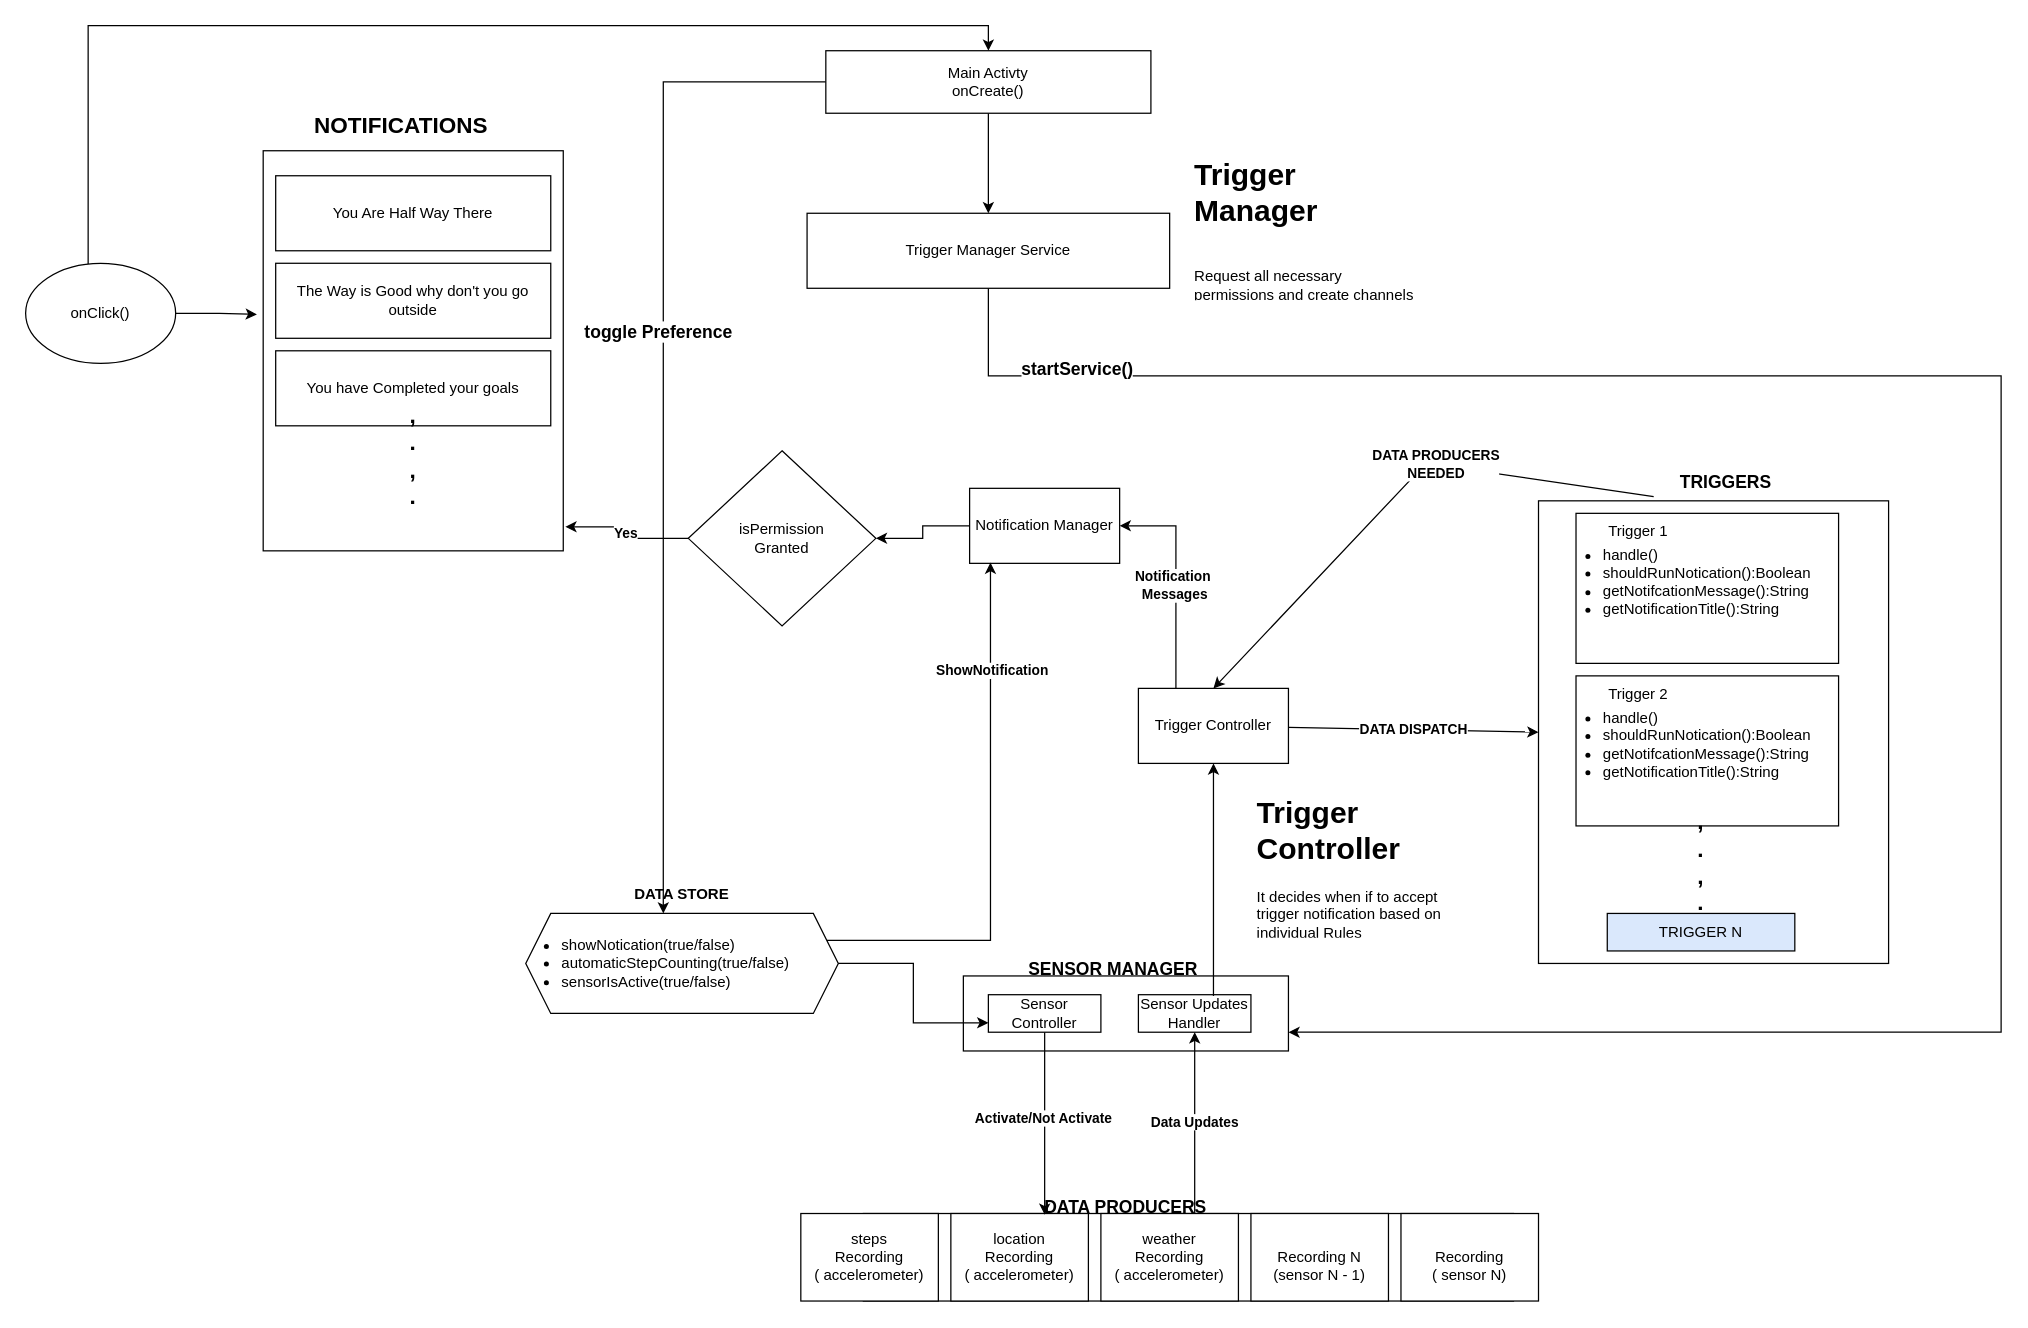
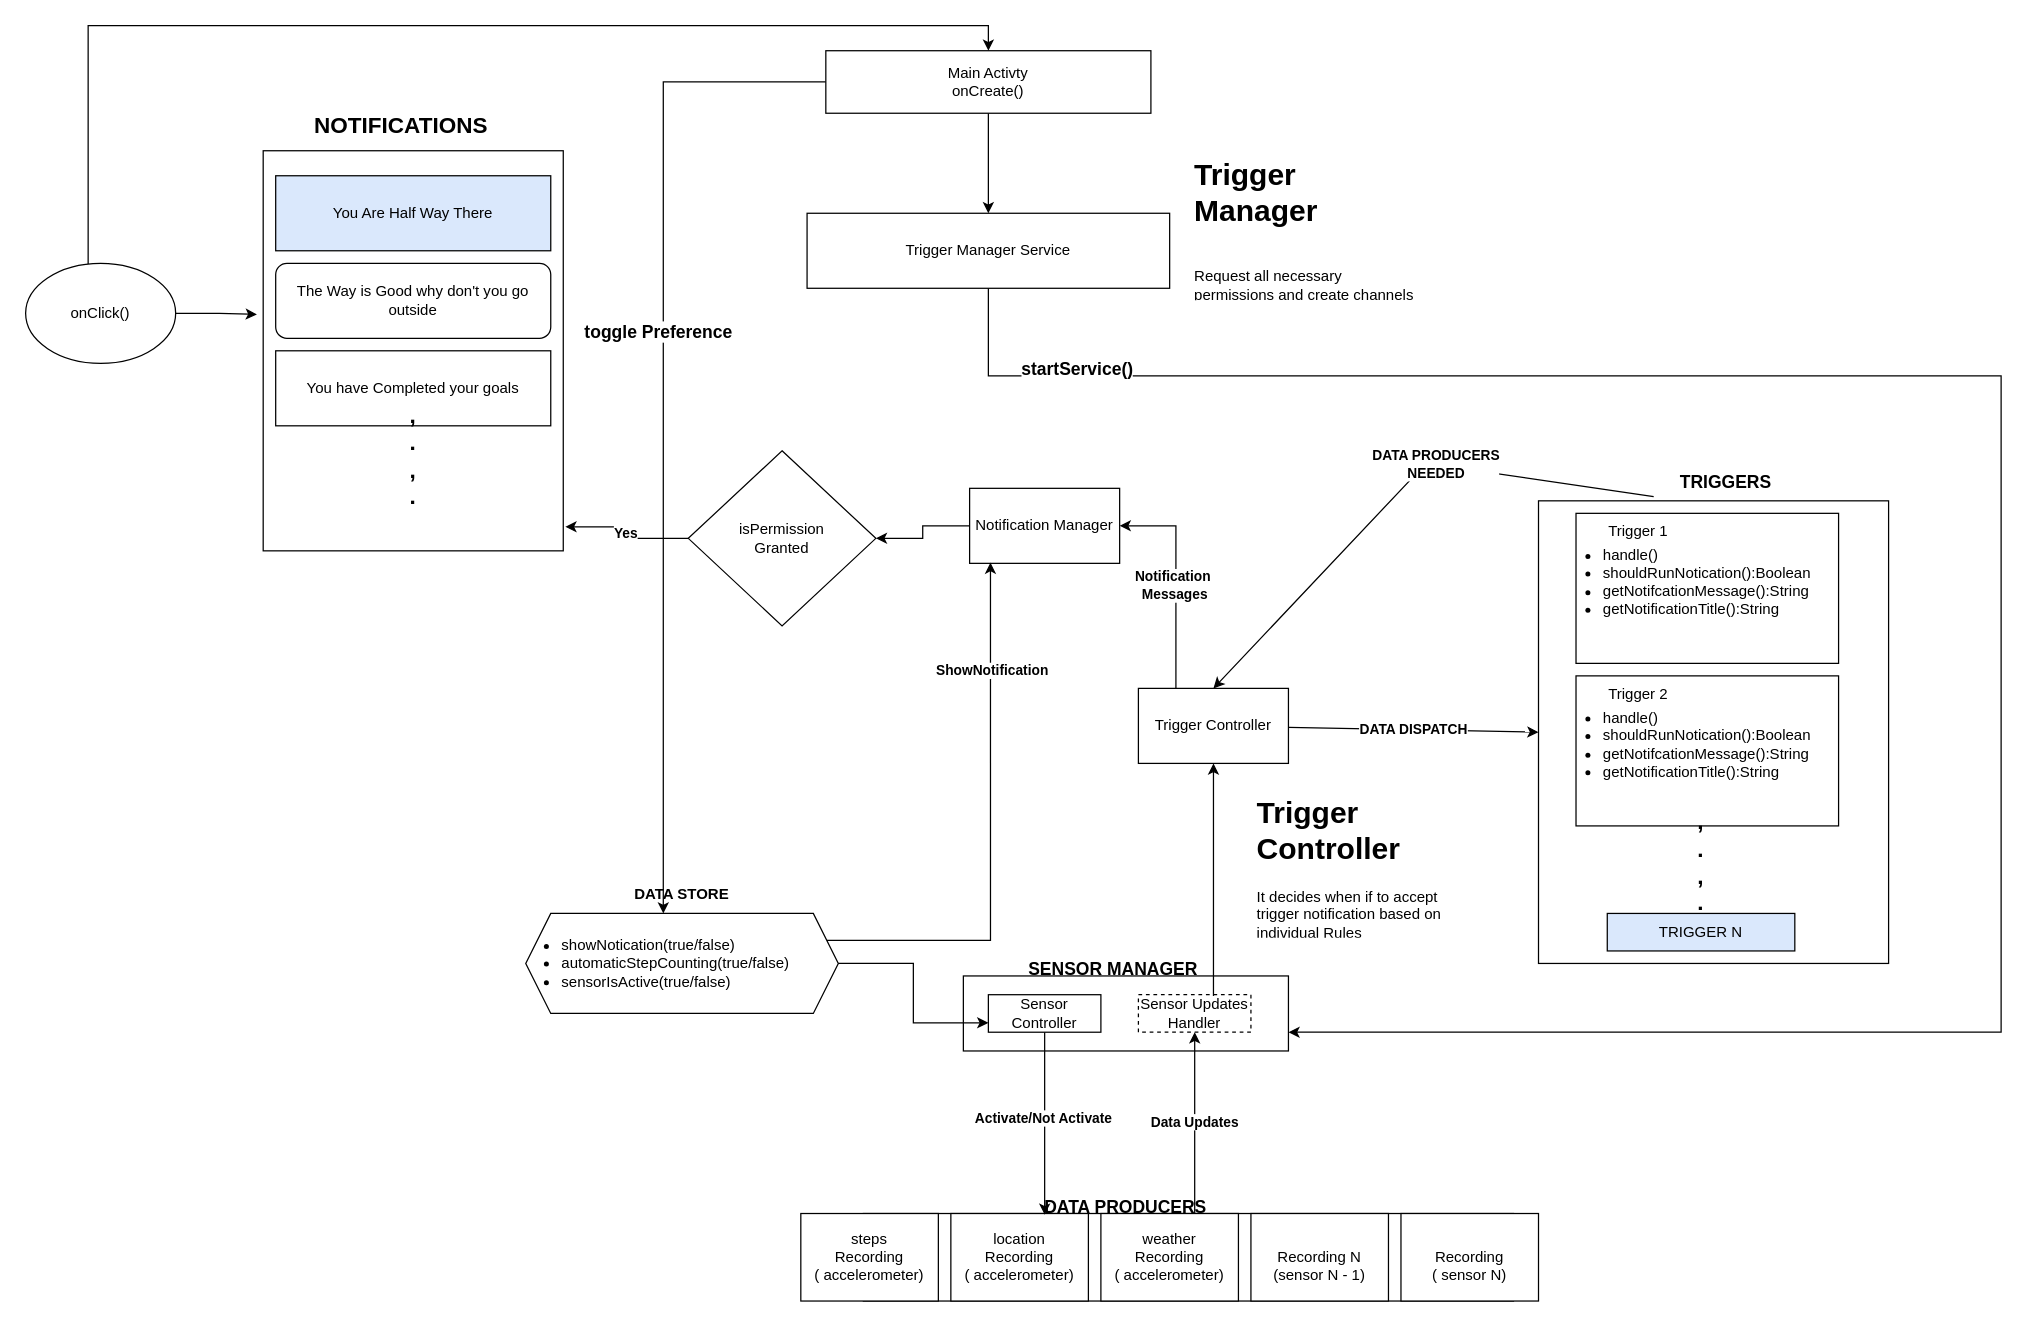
node "You Are Half Way There": fillcolor #ffffff -> #dae8fc
node "The Way is Good why don't you go outside": shape rectangle -> rounded rectangle
node "Sensor Updates Handler": style solid -> dashed
